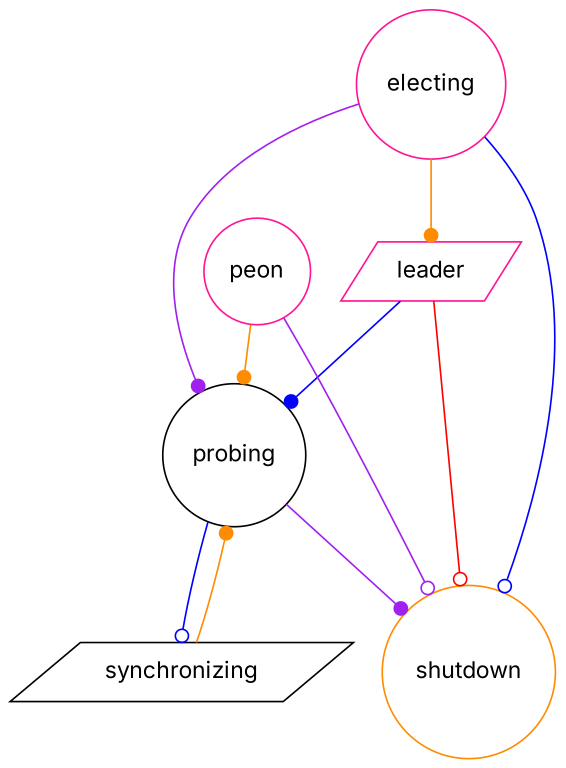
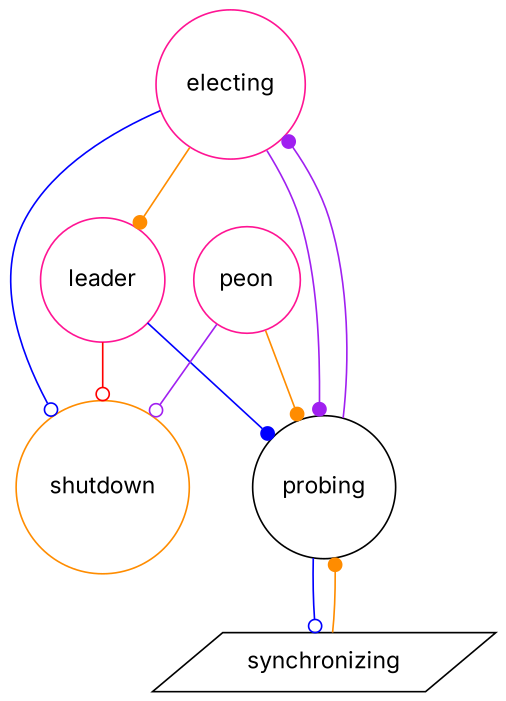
node "leader": shape parallelogram -> circle
edge "probing" -> "shutdown": now "probing" -> "electing"
